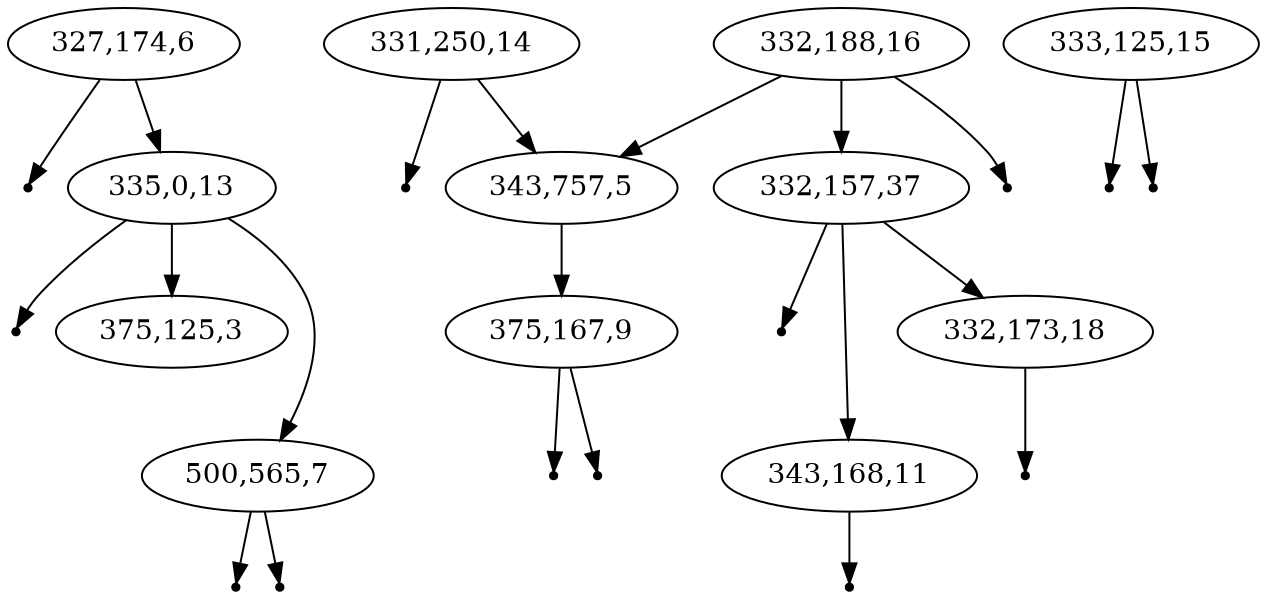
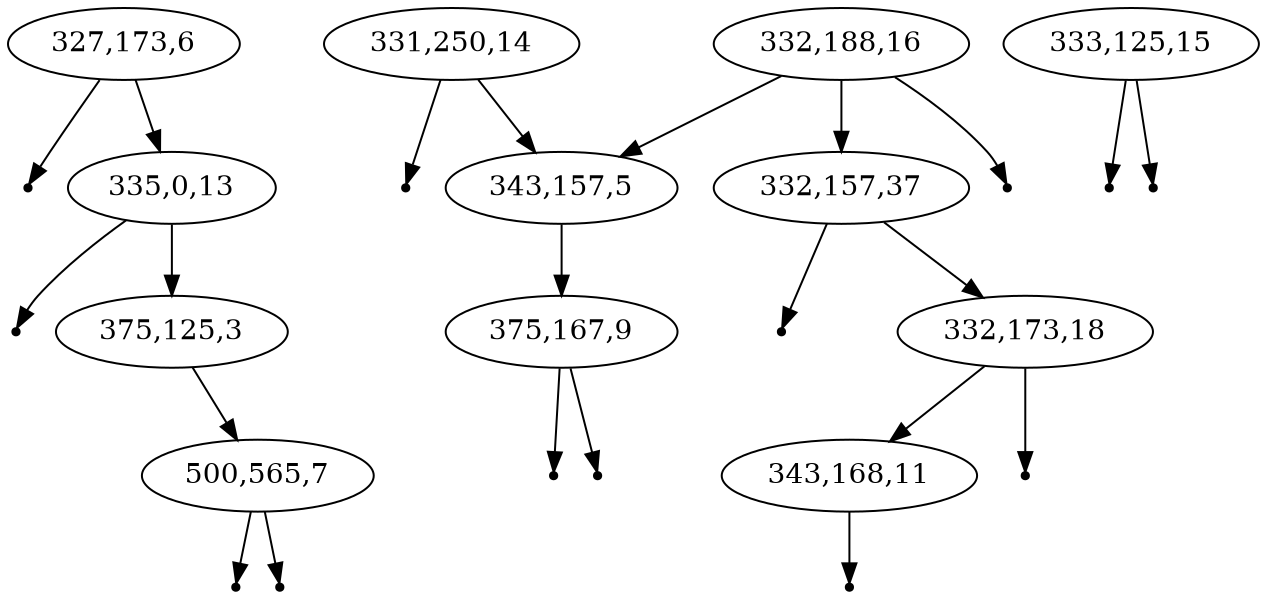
node "327,174,6": label "327,174,6" -> "327,173,6"
node "343,757,5": label "343,757,5" -> "343,157,5"
edge "335,0,13" -> "500,565,7": now "375,125,3" -> "500,565,7"
edge "332,157,37" -> "343,168,11": now "332,173,18" -> "343,168,11"
